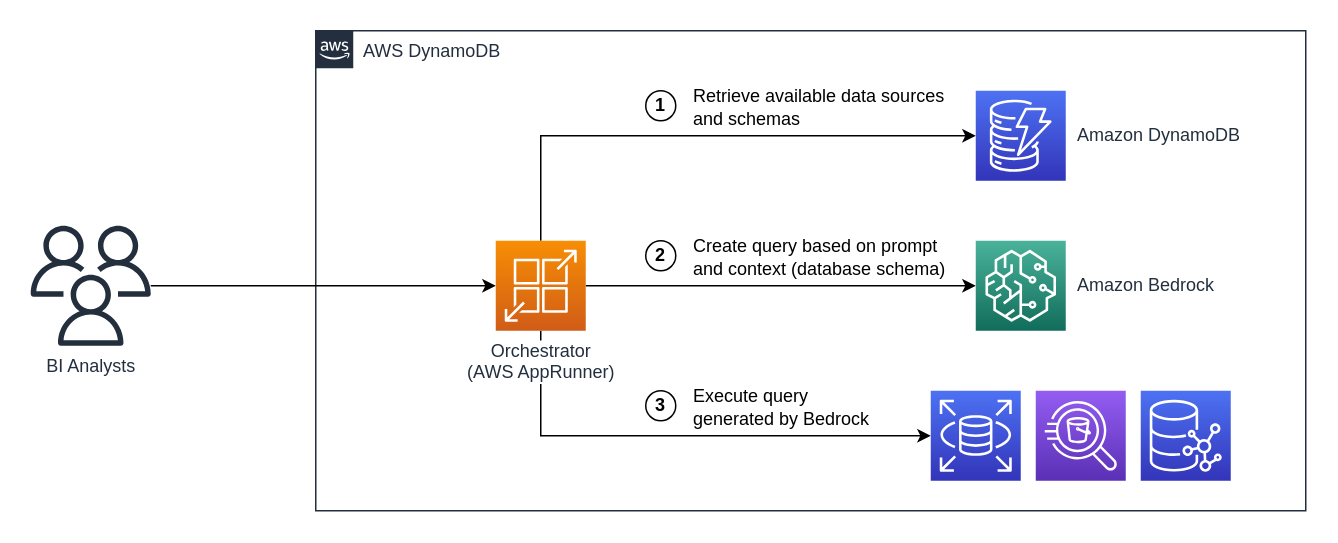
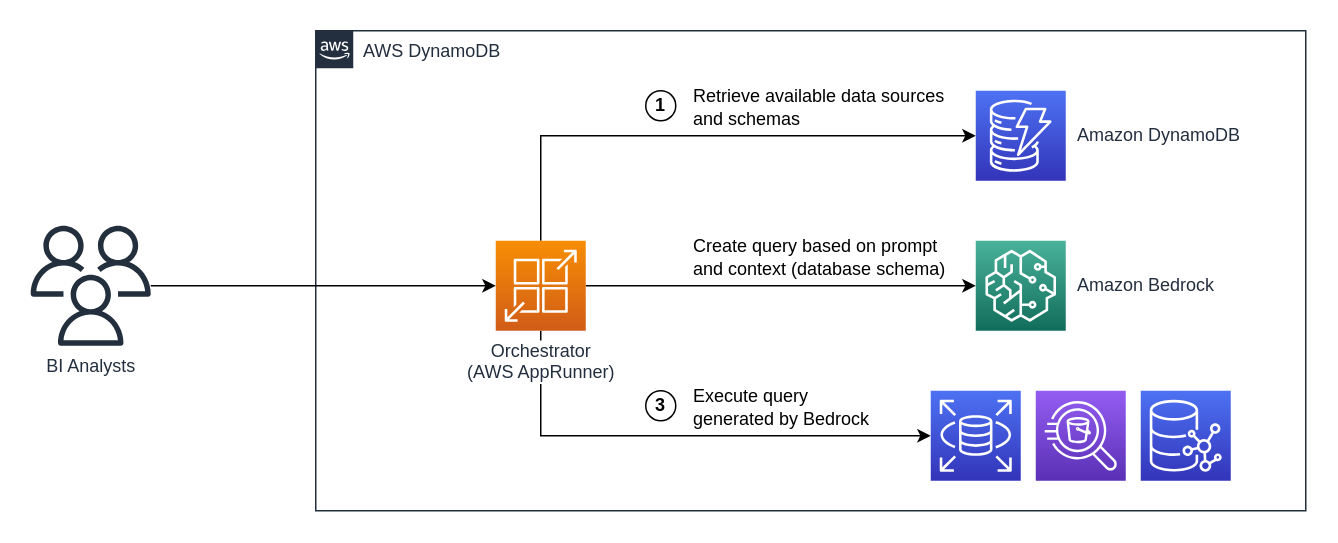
node "2": removed
